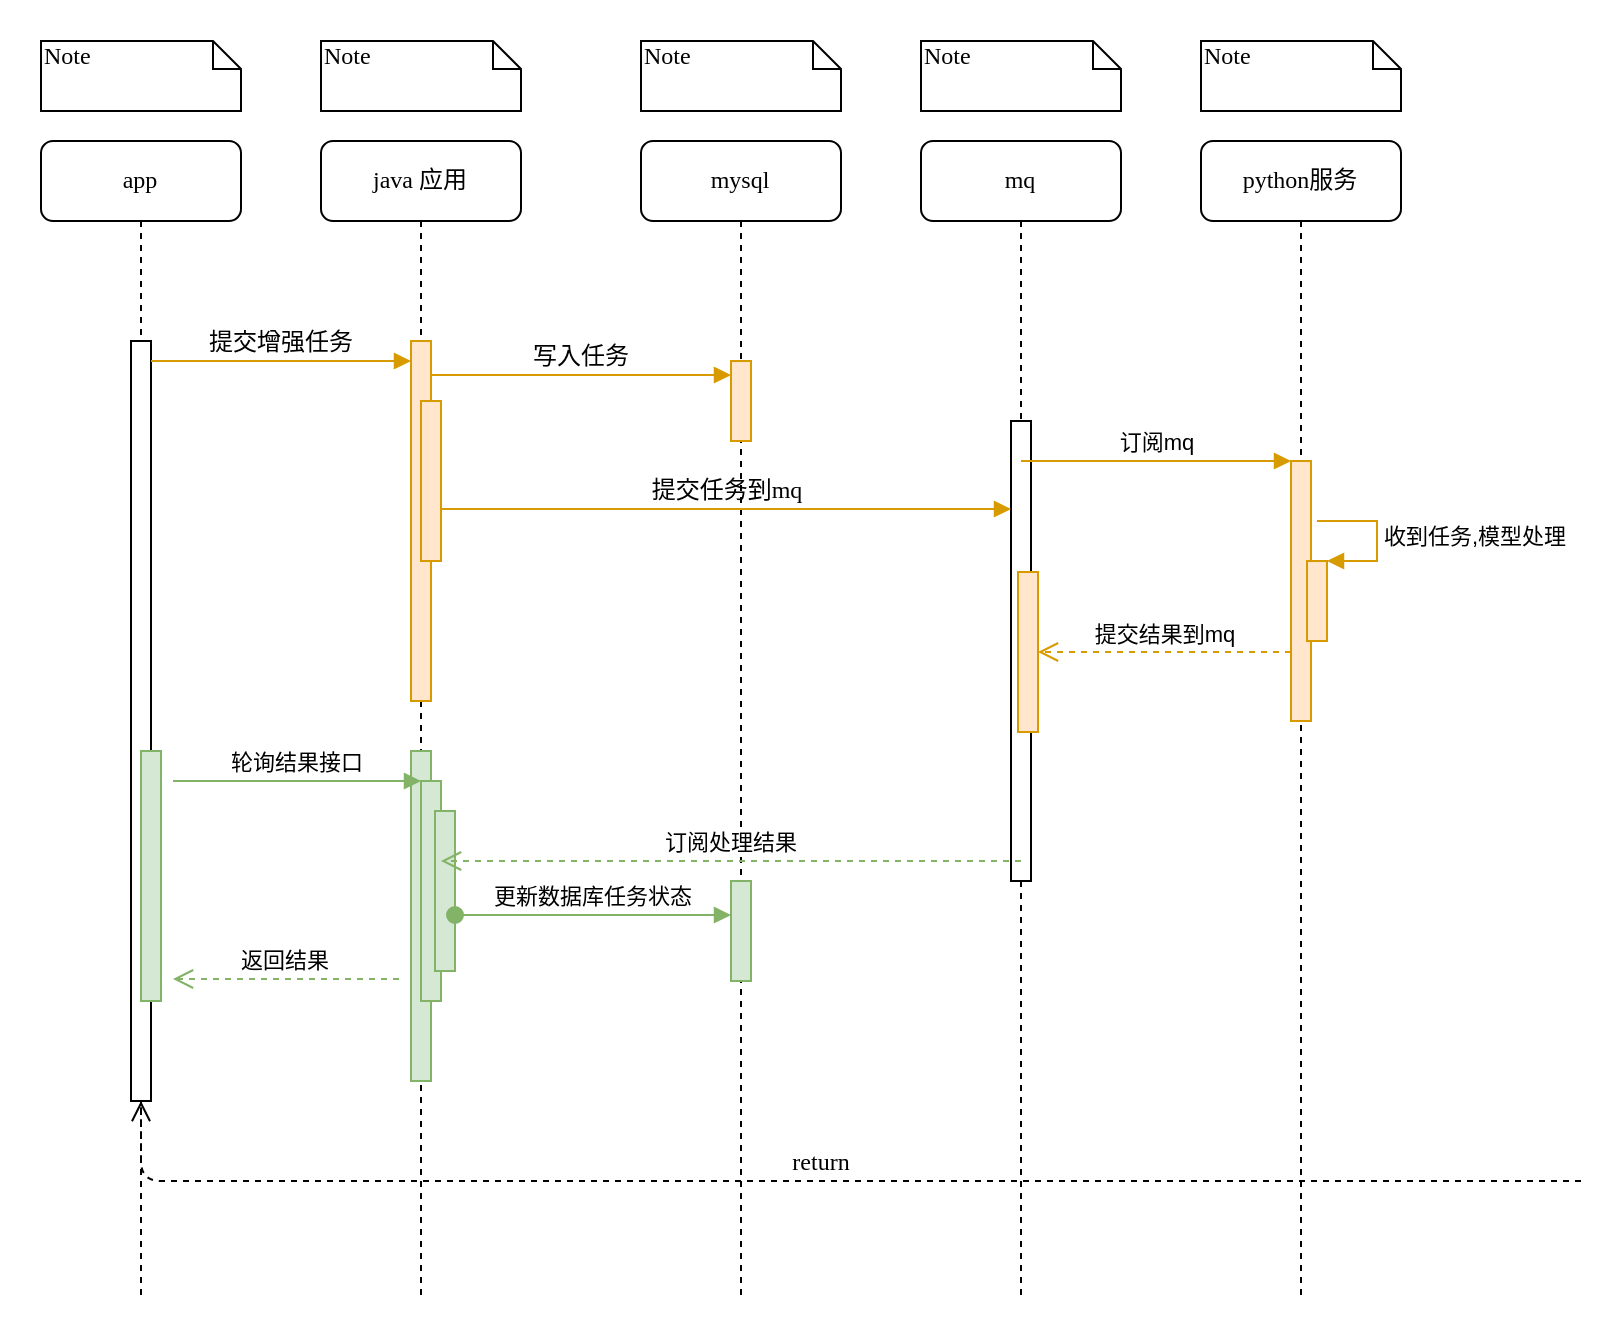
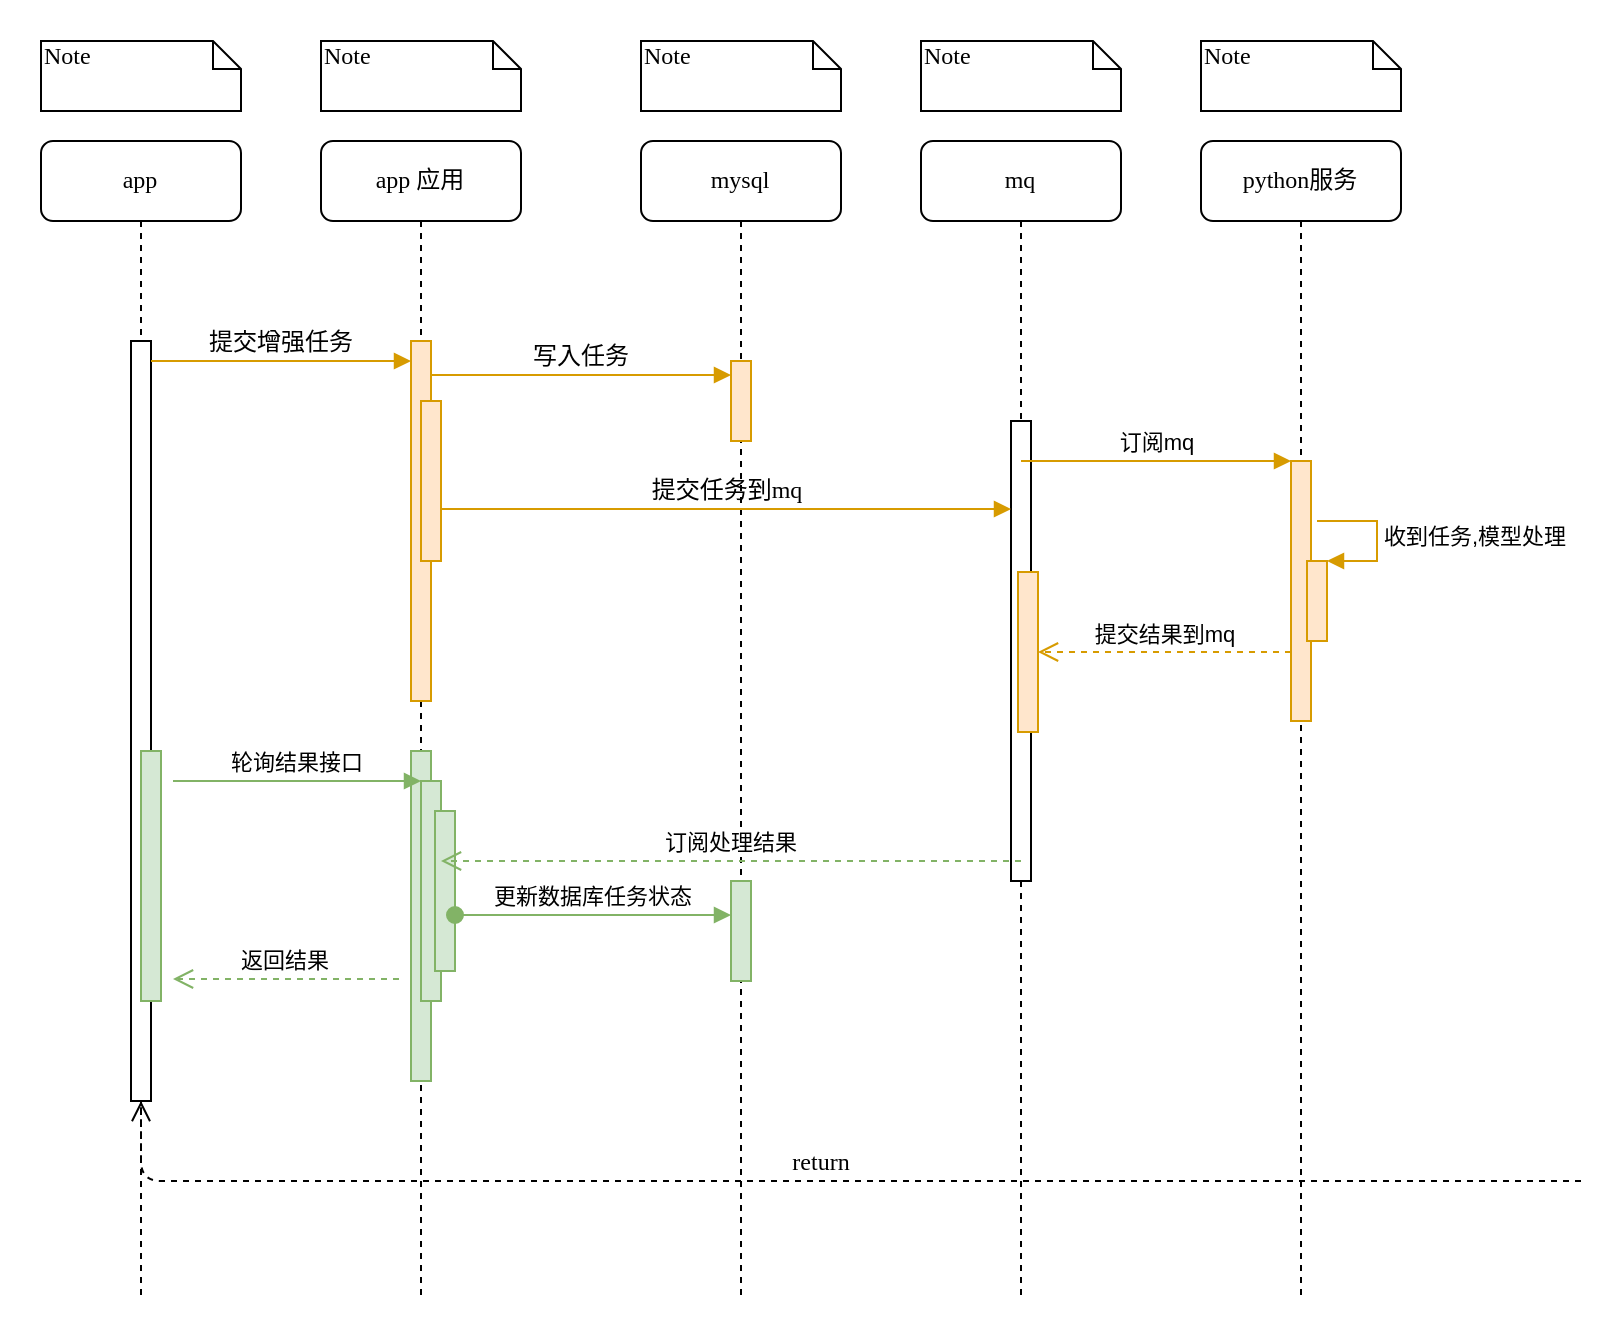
node "java 应用": label "java 应用" -> "app 应用"
